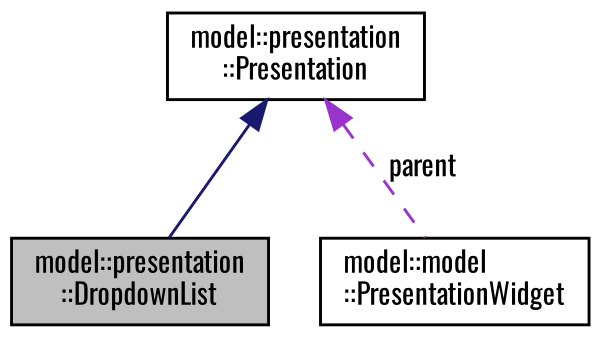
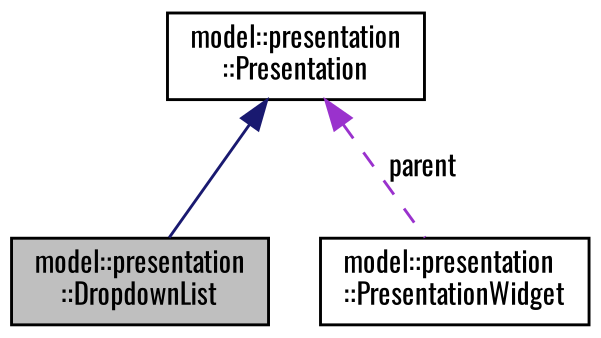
node "model::model ::PresentationWidget": label "model::model ::PresentationWidget" -> "model::presentation ::PresentationWidget"
